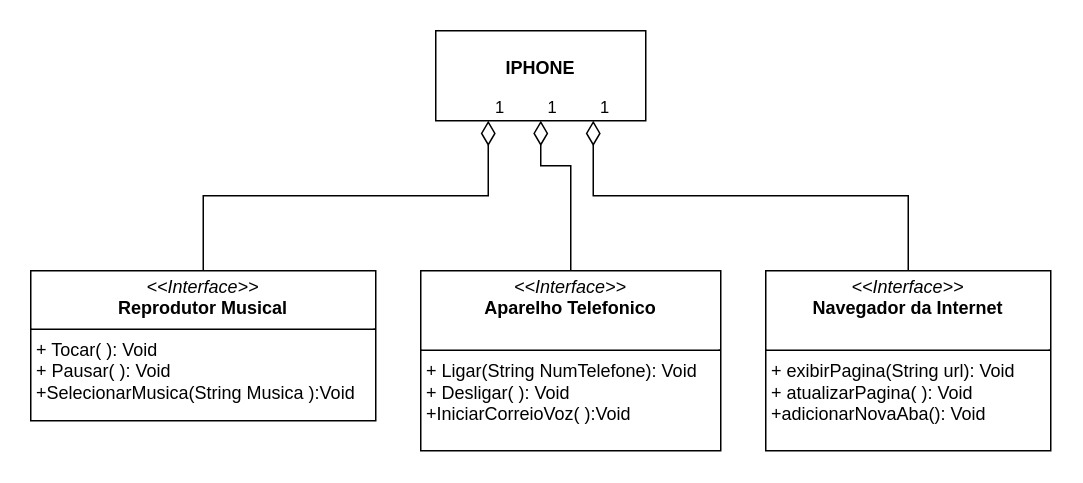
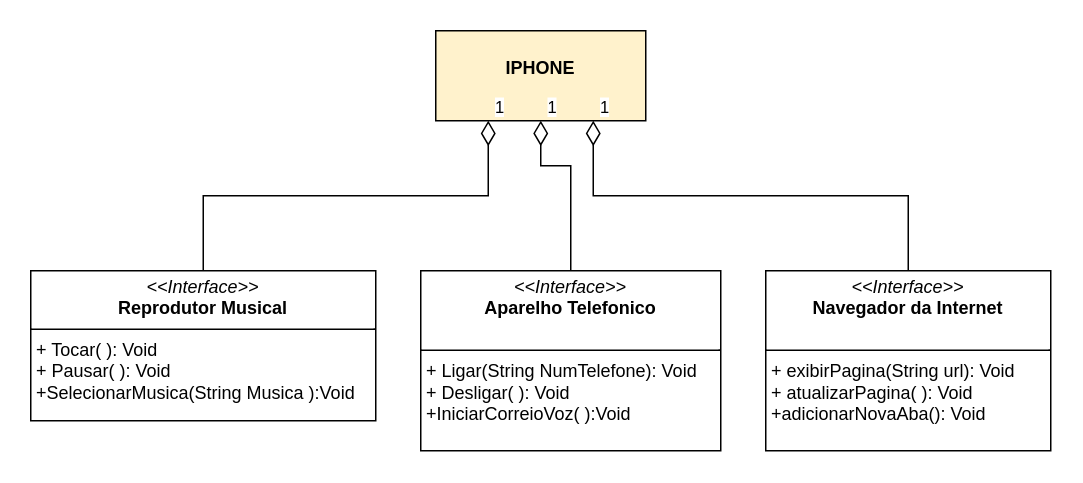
node "IPHONE": fillcolor #ffffff -> #fff2cc
